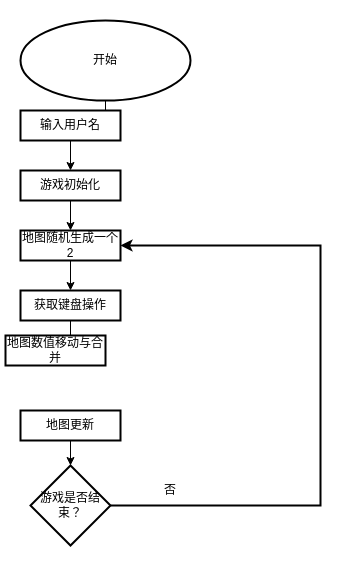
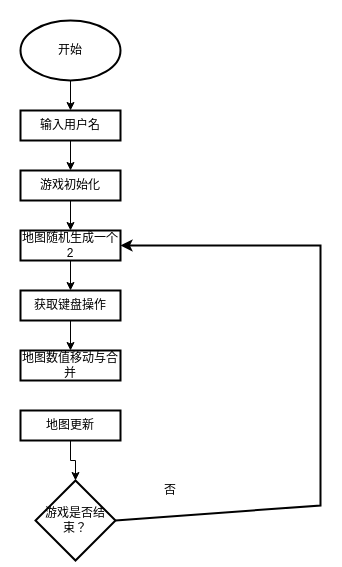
node "开始": size 170x80 -> 100x60
node "地图数值移动与合并": moved (56, 351) -> (71, 366)
node "游戏是否结束？": moved (71, 506) -> (76, 521)
